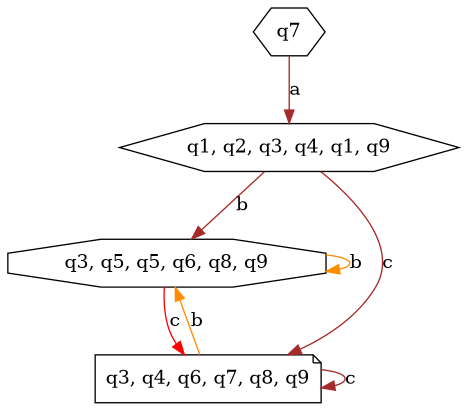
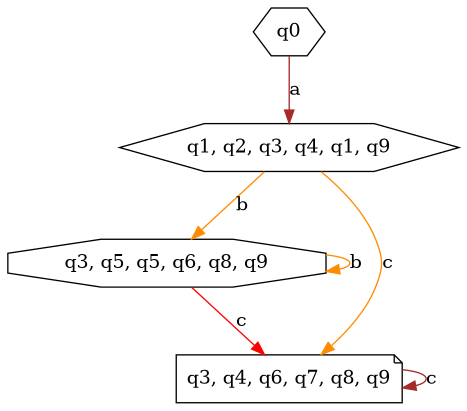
node "q7": label "q7" -> "q0"
edge "q1, q2, q3, q4, q1, q9" -> "q3, q5, q5, q6, q8, q9": color brown -> darkorange
edge "q1, q2, q3, q4, q1, q9" -> "q3, q4, q6, q7, q8, q9": color brown -> darkorange
edge "q3, q4, q6, q7, q8, q9" -> "q3, q5, q5, q6, q8, q9": removed, label "b"
